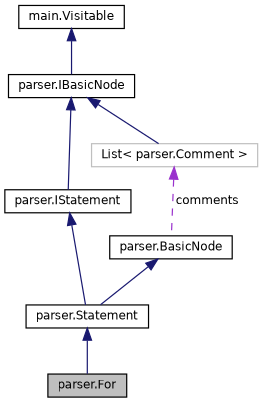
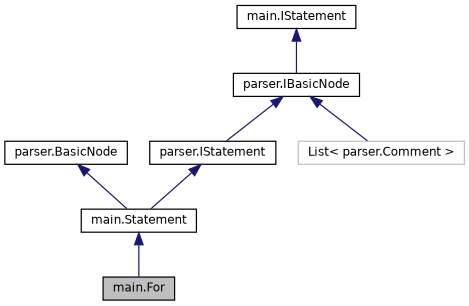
node "main.Visitable": label "main.Visitable" -> "main.IStatement"
edge "parser.BasicNode" -> "List< parser.Comment >": removed, label "comments"
node "parser.Statement": label "parser.Statement" -> "main.Statement"
node "parser.For": label "parser.For" -> "main.For"
